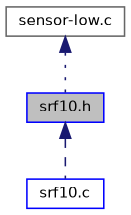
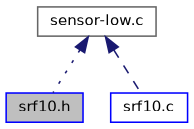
edge "srf10.c" -> "srf10.h": now "srf10.c" -> "sensor-low.c"
